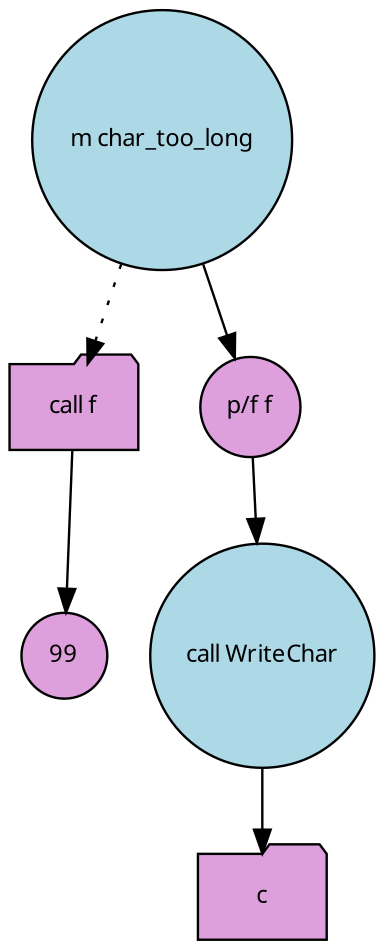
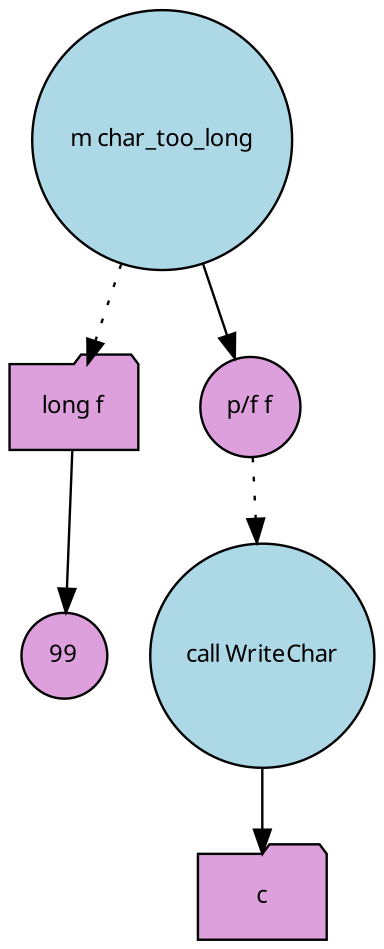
node "call f": label "call f" -> "long f"
edge "p/f f" -> "call WriteChar": style solid -> dotted
